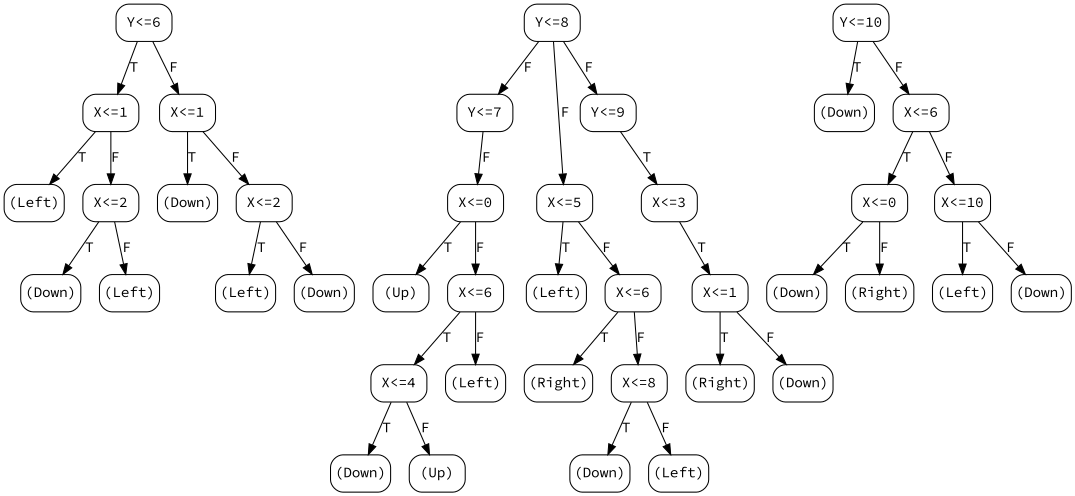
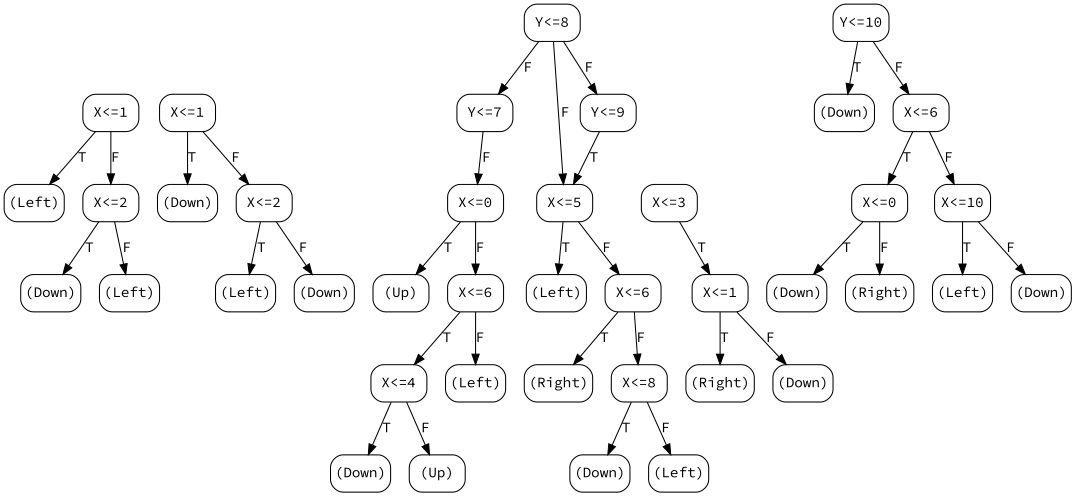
node "Y<=6": removed
edge "Y<=9" -> "X<=3": now "Y<=9" -> "X<=5"
